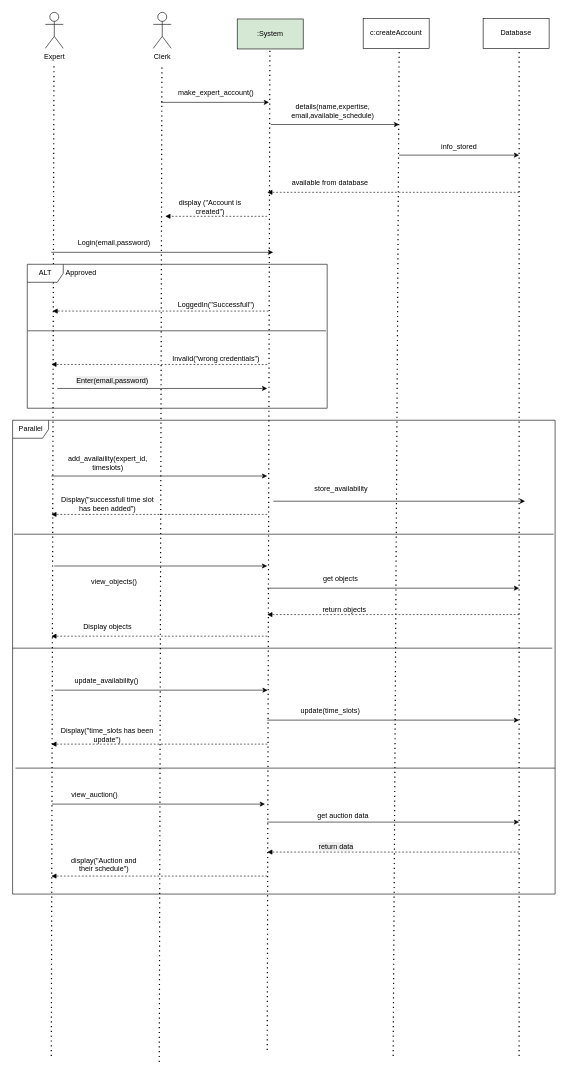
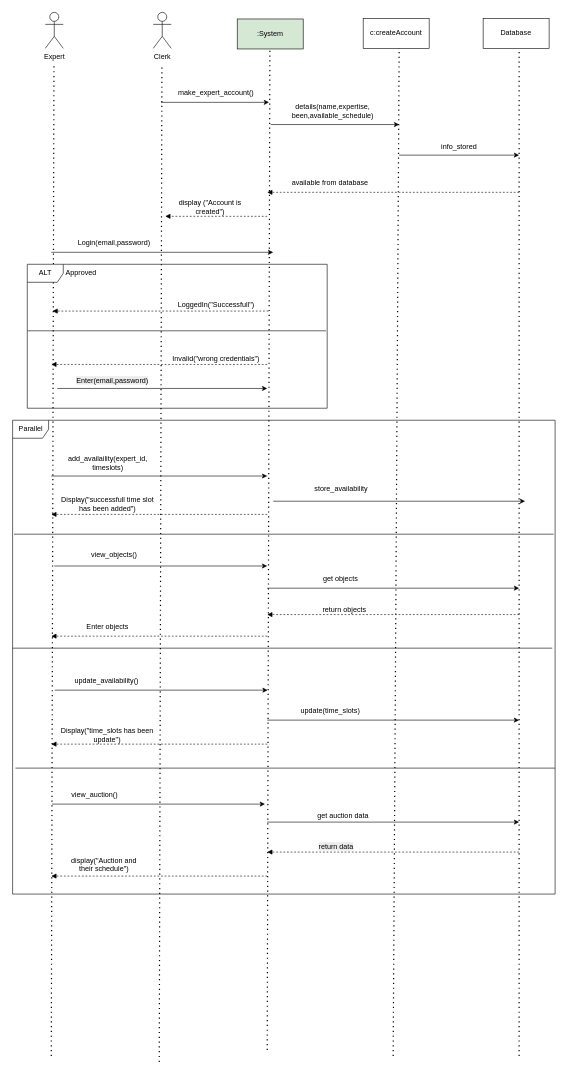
node "details(name,expertise, email,available_schedule)": label "details(name,expertise, email,available_schedule)" -> "details(name,expertise, been,available_schedule)"
node "view_objects()": moved (114, 582) -> (114, 555)
node "Display objects": label "Display objects" -> "Enter objects"
